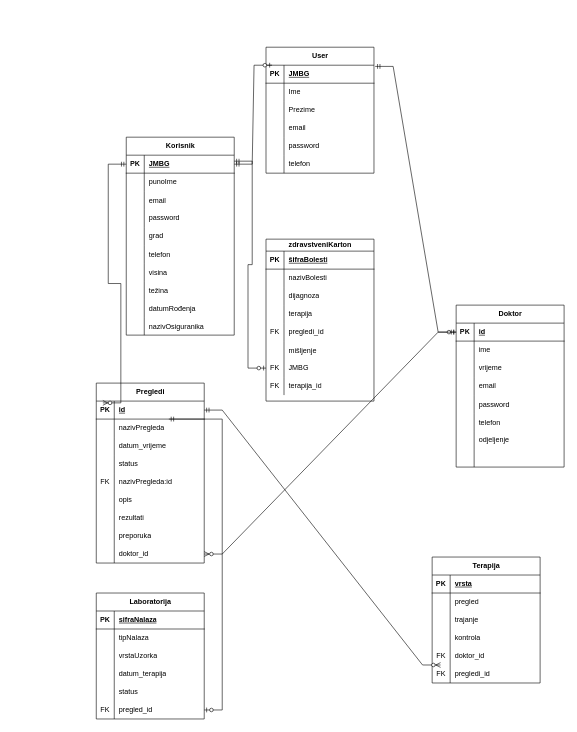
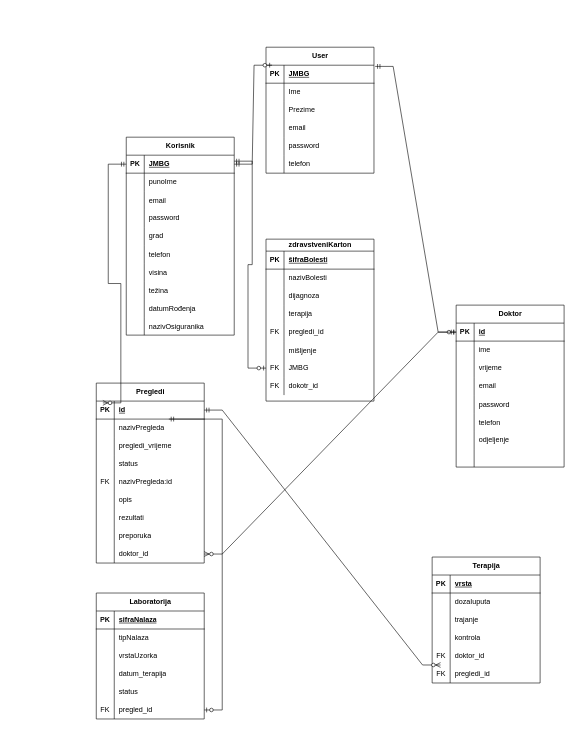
node "terapija_id": label "terapija_id" -> "dokotr_id"
node "datum_vrijeme": label "datum_vrijeme" -> "pregledi_vrijeme"
node "pregled": label "pregled" -> "dozaIuputa"
